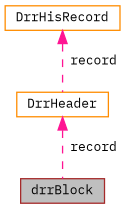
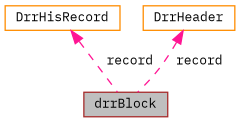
edge "DrrHeader" -> "DrrHisRecord": now "drrBlock" -> "DrrHisRecord"
